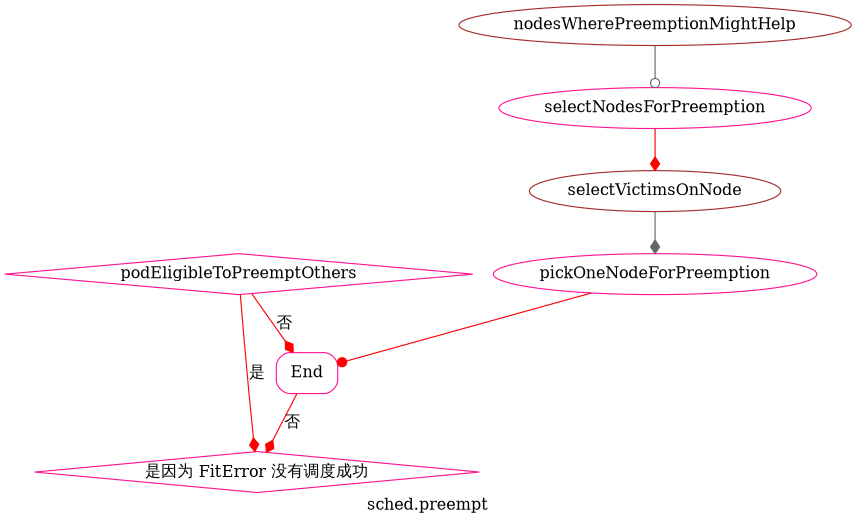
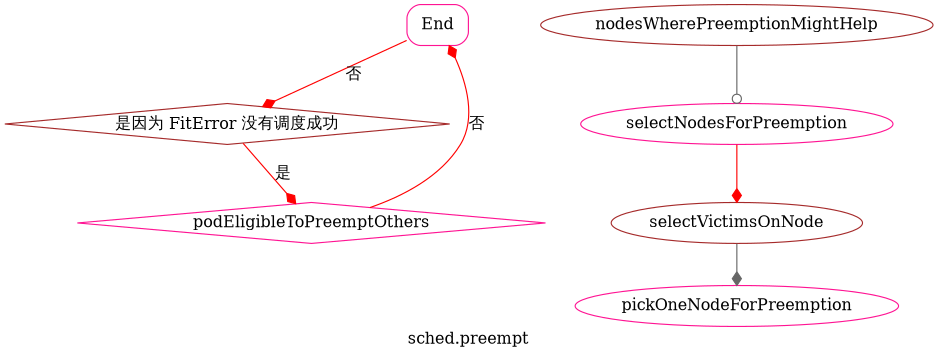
edge "pickOneNodeForPreemption" -> "End": removed
edge "podEligibleToPreemptOthers" -> "是因为 FitError 没有调度成功": reversed
node "是因为 FitError 没有调度成功": color deeppink -> brown
